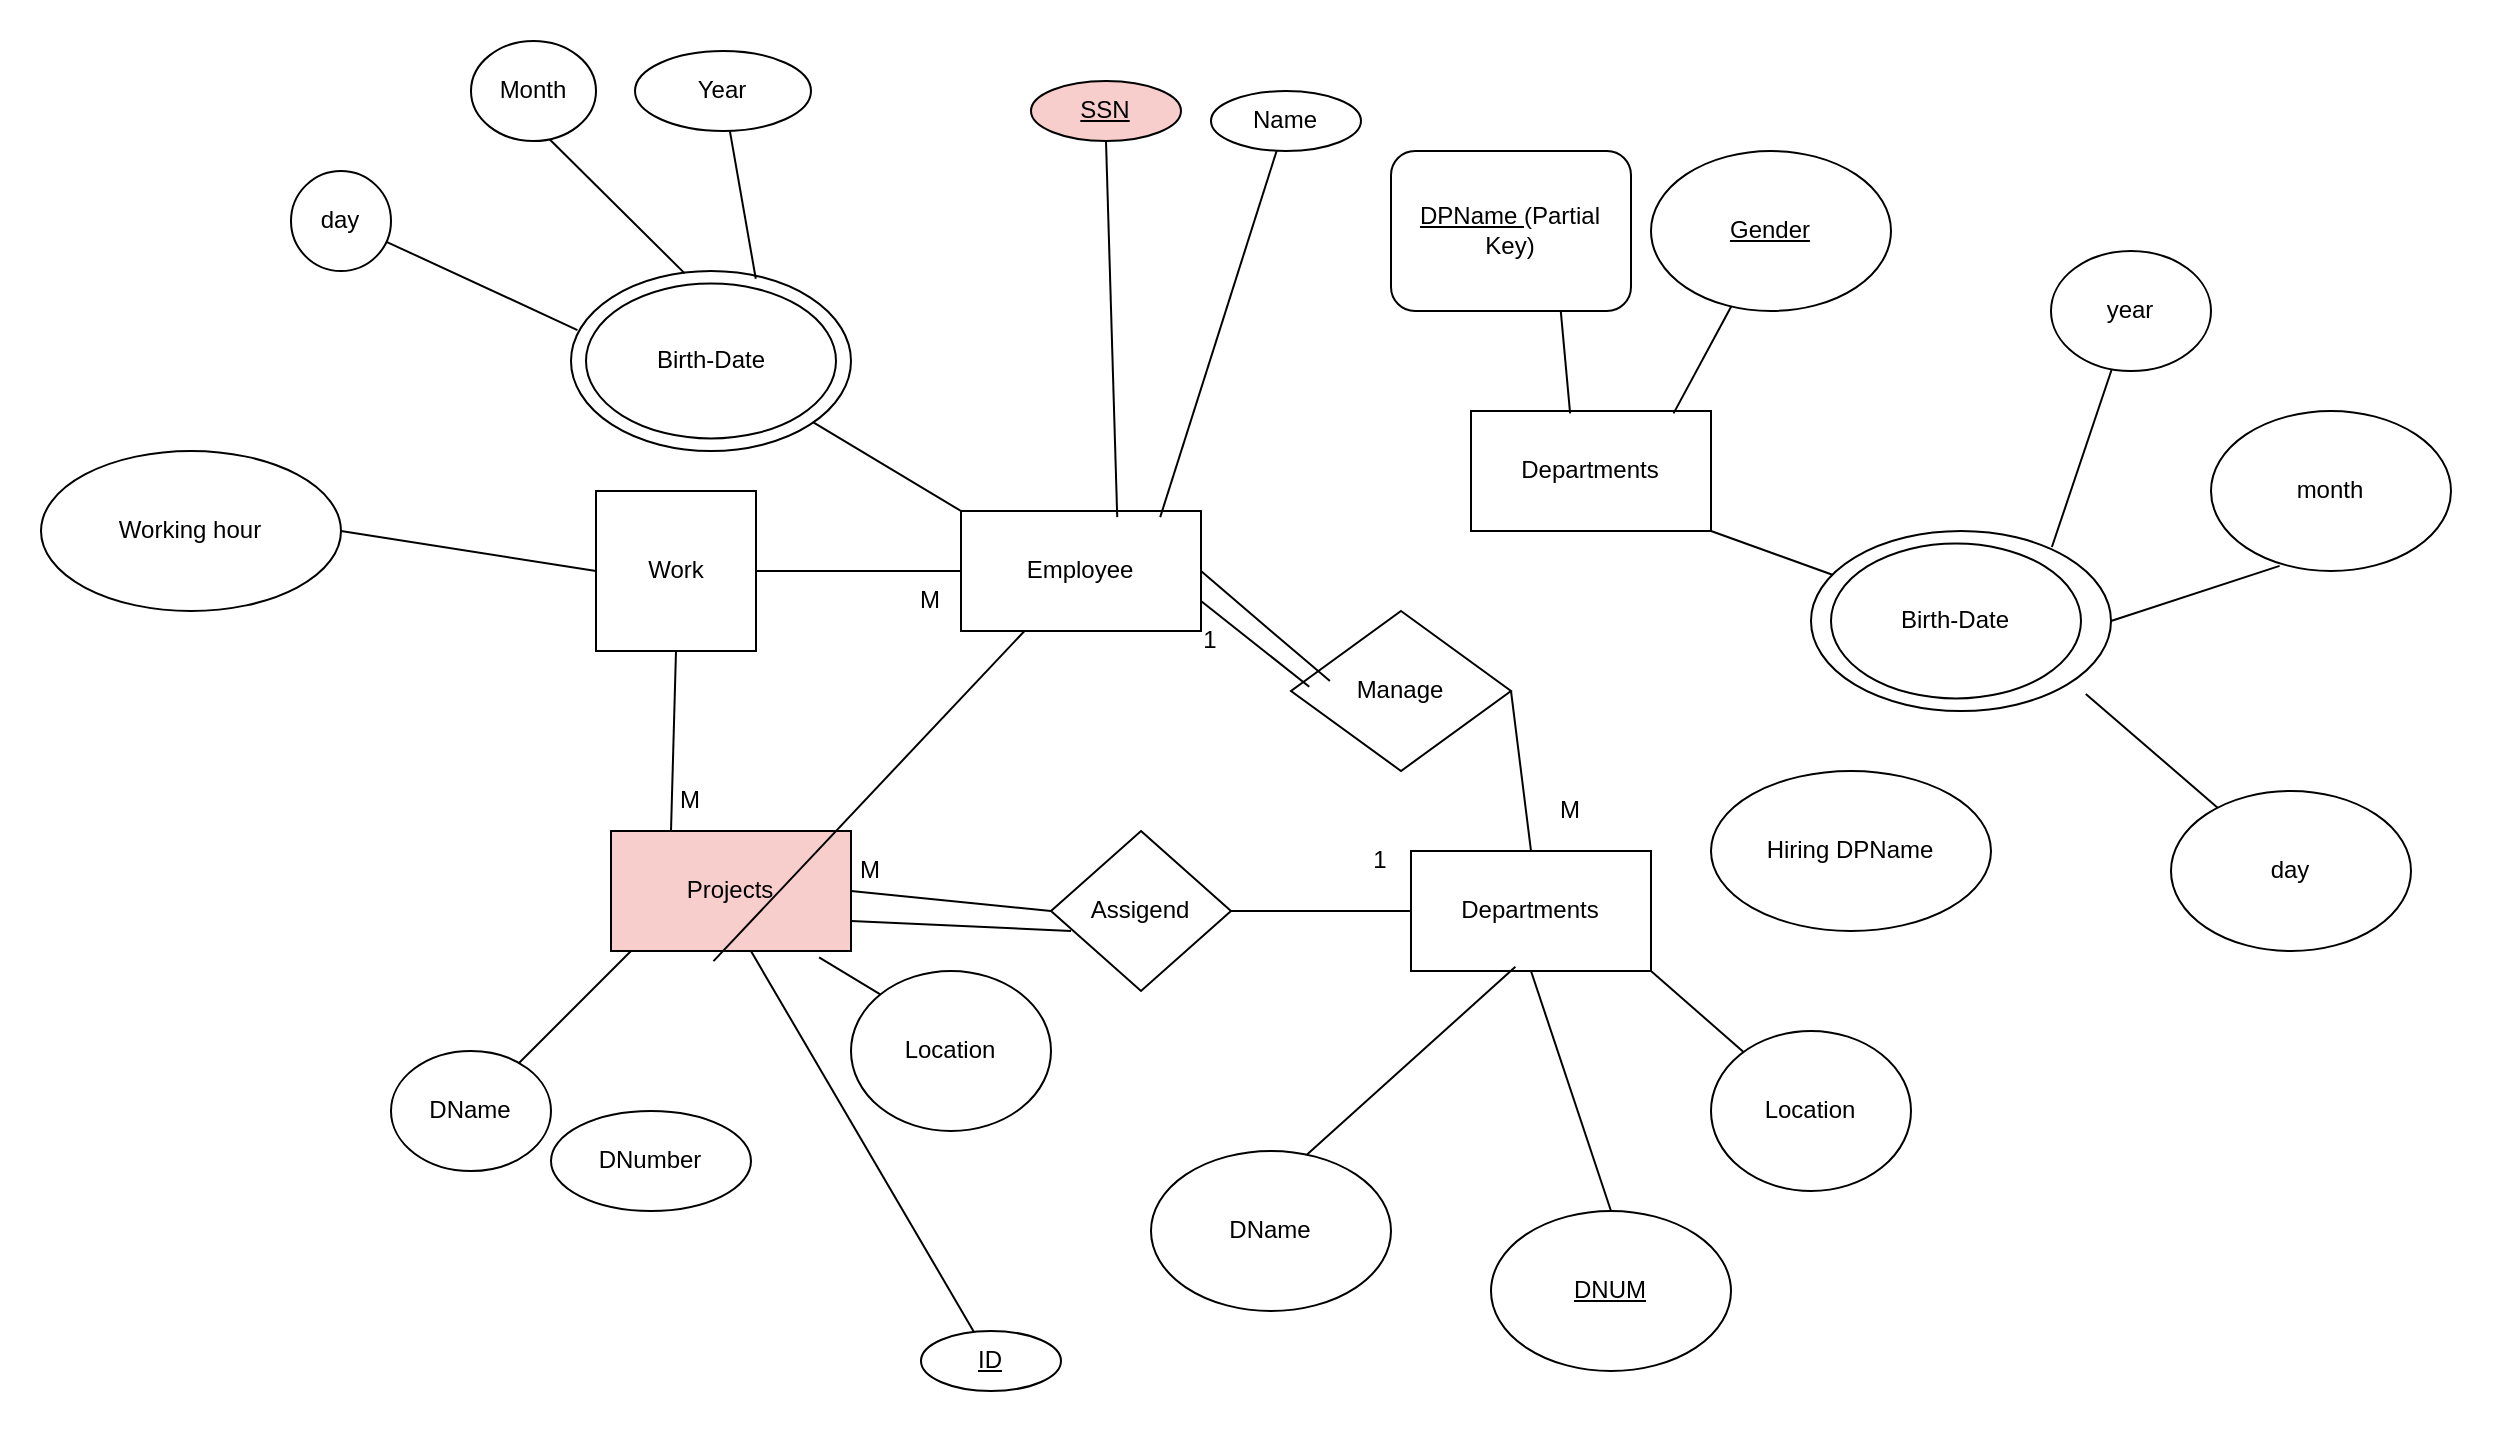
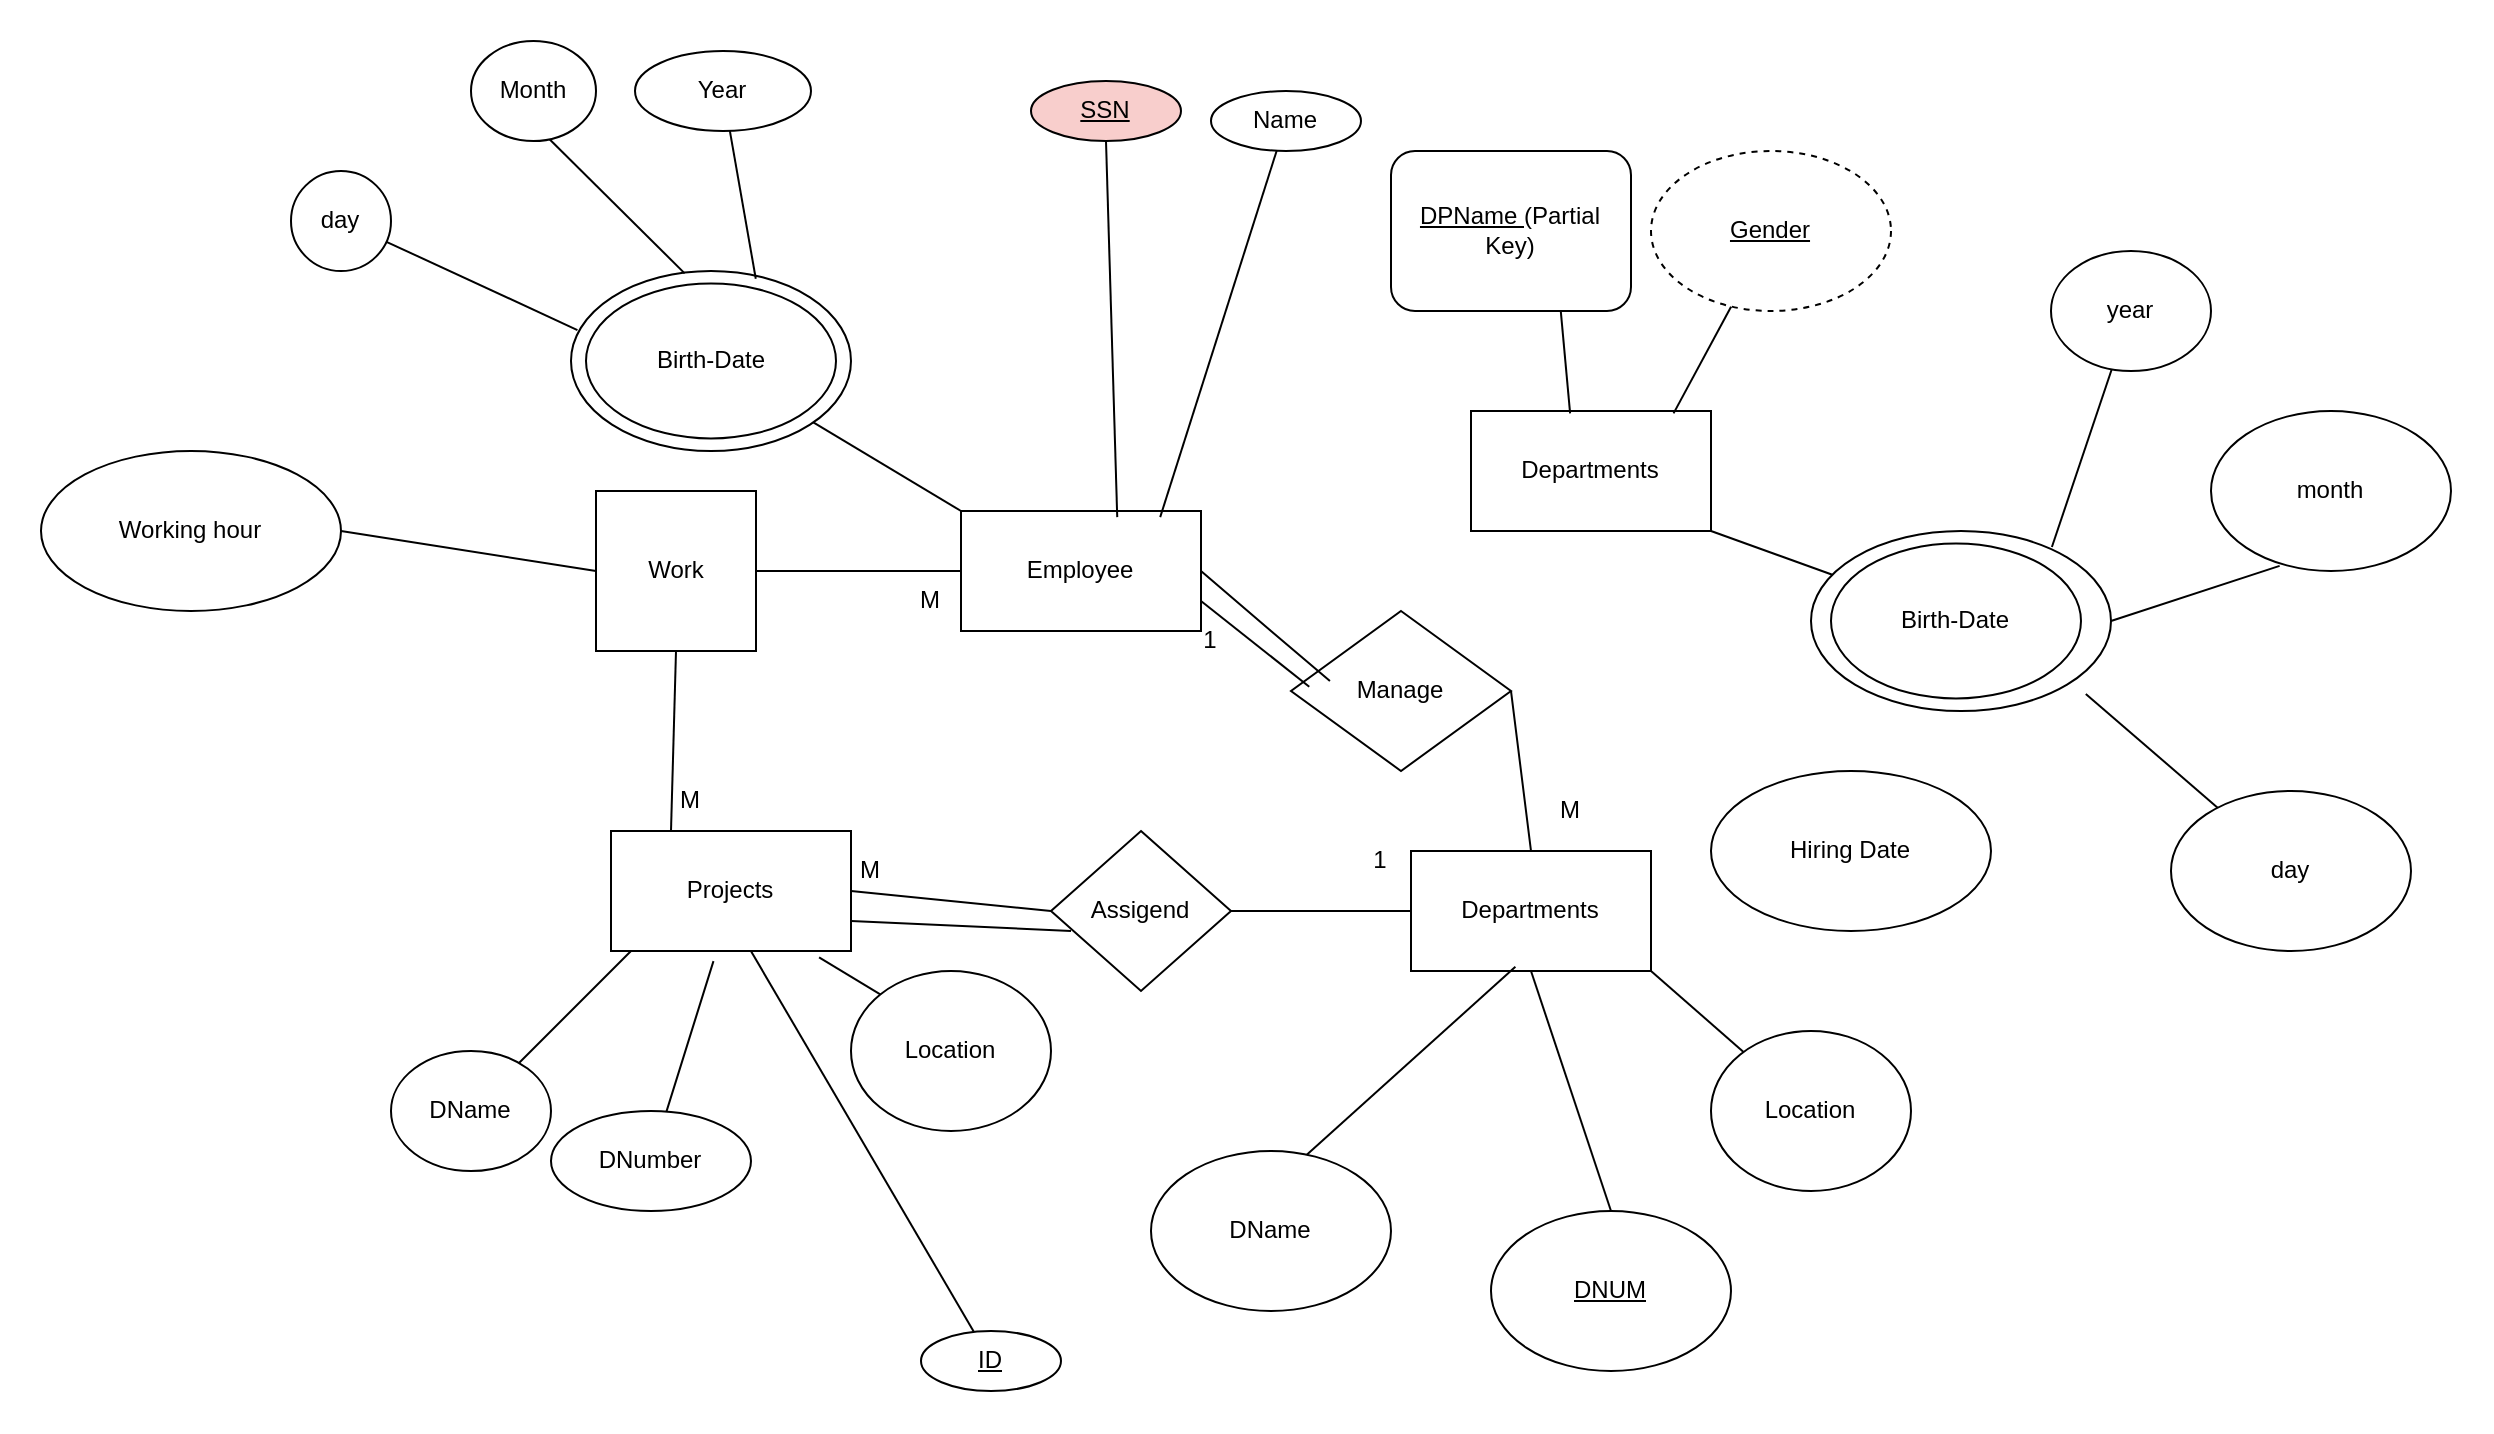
node "Gender": style solid -> dashed
edge "Employee" -- "Projects": now "DNumber" -- "Projects"
node "Hiring DPName": label "Hiring DPName" -> "Hiring Date"
node "Projects": fillcolor #f8cecc -> #ffffff
